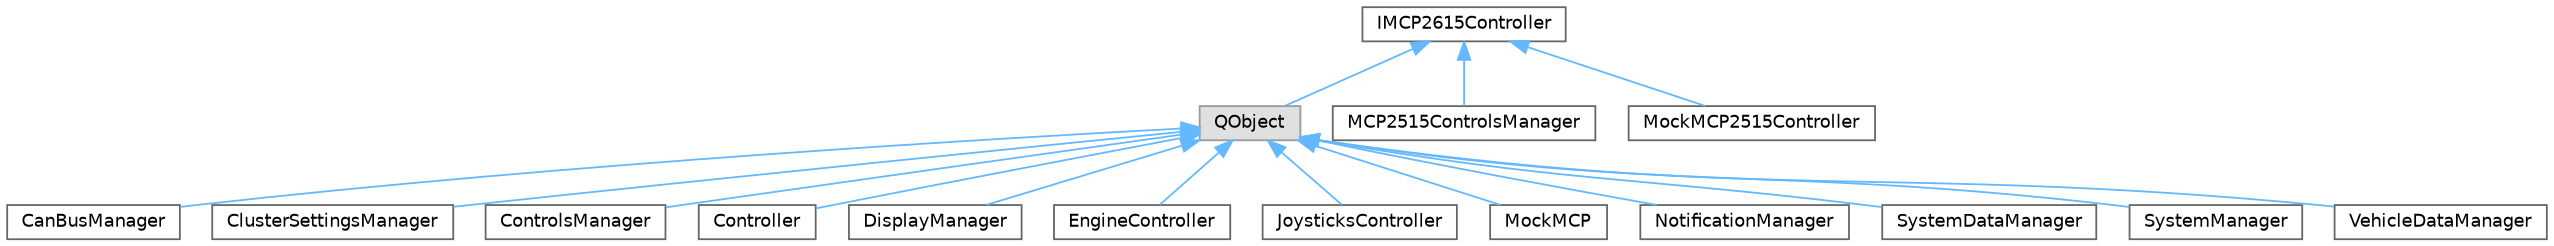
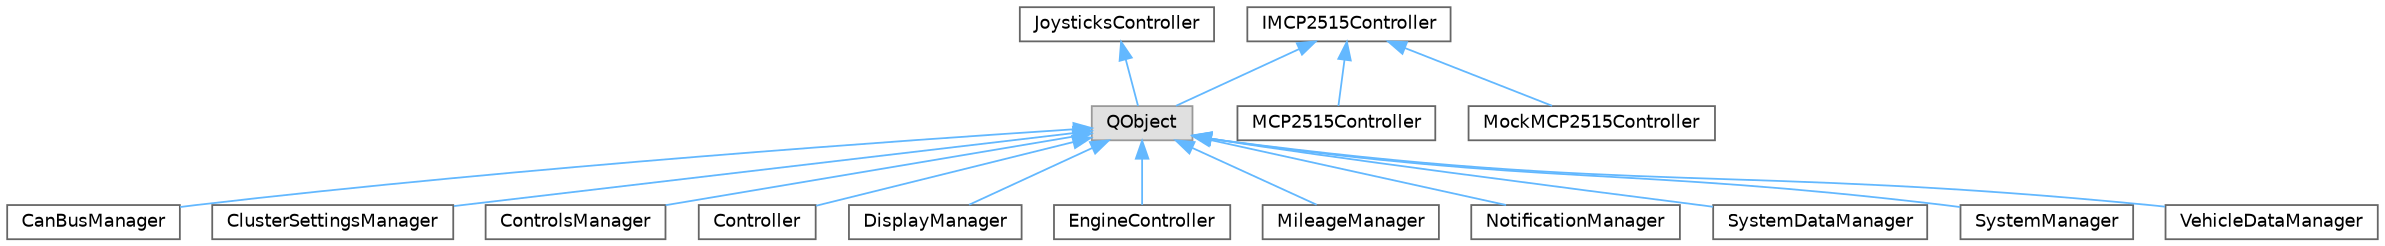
node "IMCP2615Controller": label "IMCP2615Controller" -> "IMCP2515Controller"
node "MCP2515ControlsManager": label "MCP2515ControlsManager" -> "MCP2515Controller"
edge "JoysticksController" -> "QObject": reversed
node "MockMCP": label "MockMCP" -> "MileageManager"
